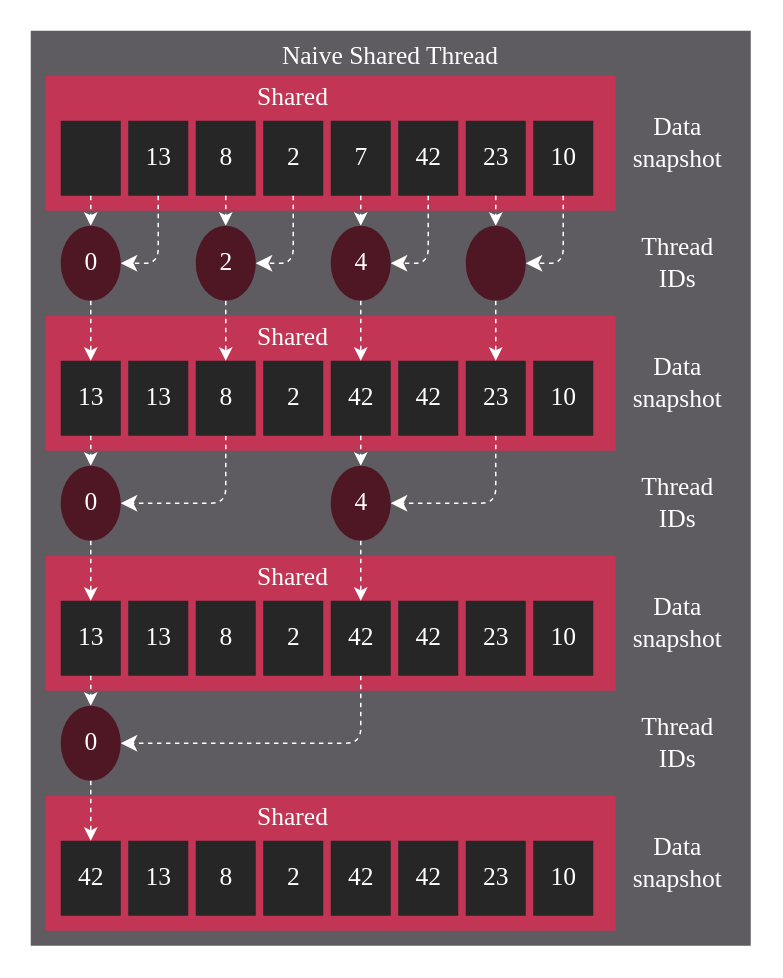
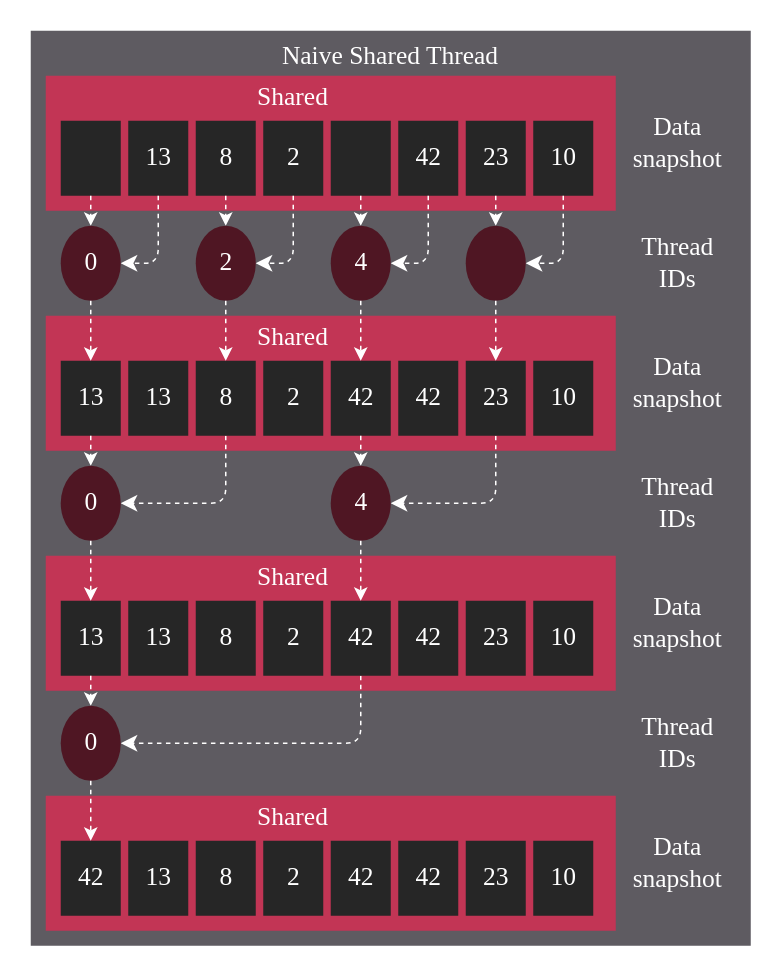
node "7": removed
